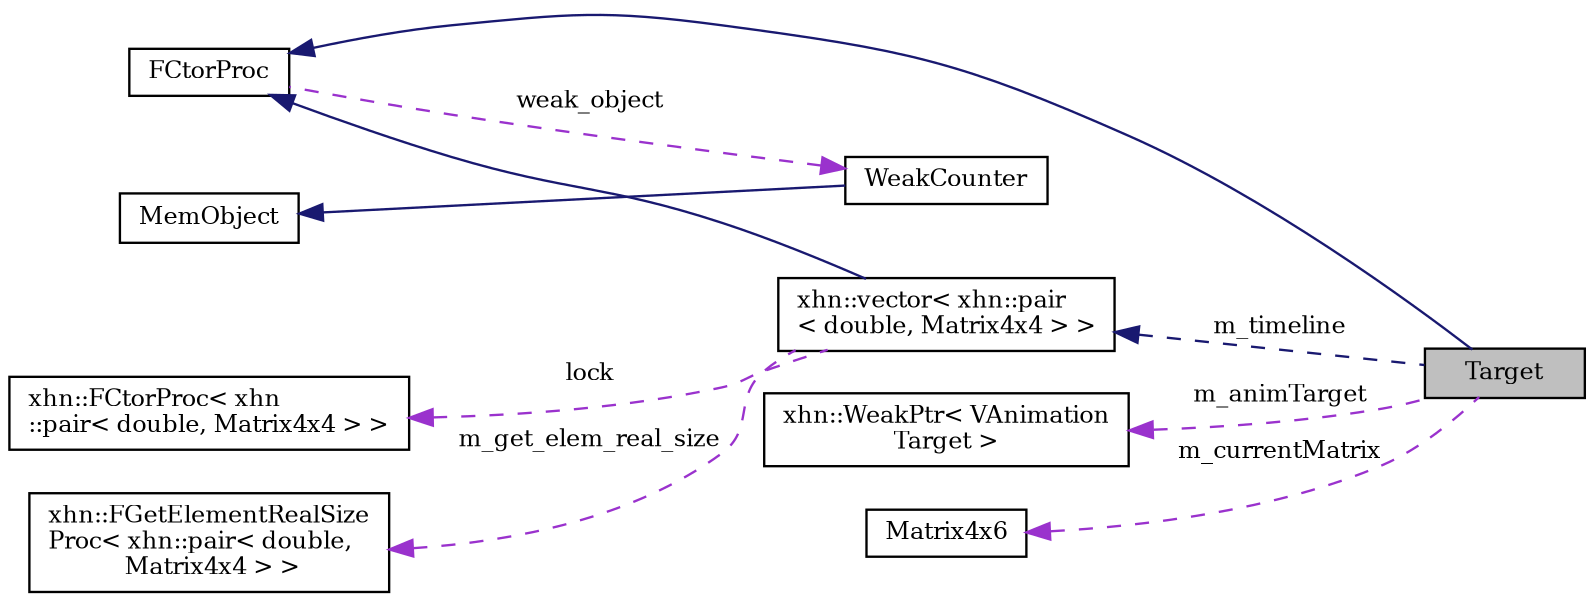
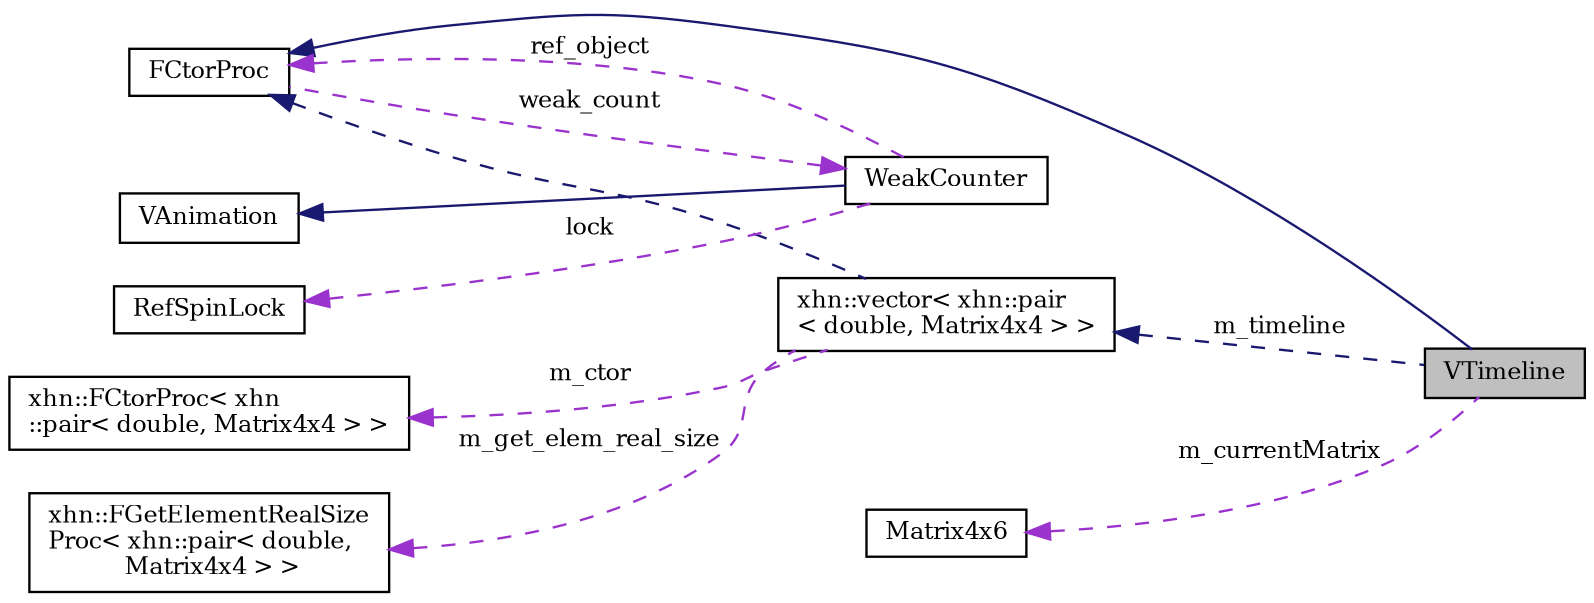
edge "WeakCounter" -> "FCtorProc": added, label "ref_object"
edge "FCtorProc" -> "WeakCounter": label " weak_object" -> " weak_count"
edge "xhn::vector< xhn::pair < double, Matrix4x4 > >" -> "FCtorProc": style solid -> dashed
node "MemObject": label "MemObject" -> "VAnimation"
node "RefSpinLock": added
node "Target": label "Target" -> "VTimeline"
edge "xhn::vector< xhn::pair < double, Matrix4x4 > >" -> "xhn::FCtorProc< xhn ::pair< double, Matrix4x4 > >": label " lock" -> " m_ctor"
node "xhn::WeakPtr< VAnimation Target >": removed
